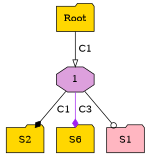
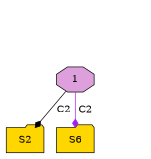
node "Root": removed
edge "1" -> "S2": label " C1" -> " C2"
edge "1" -> "S6": label " C3" -> " C2"
node "S1": removed
